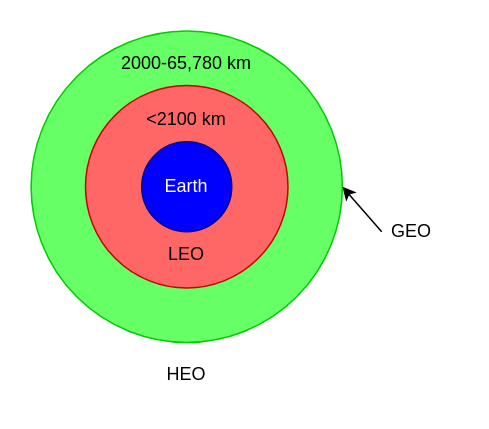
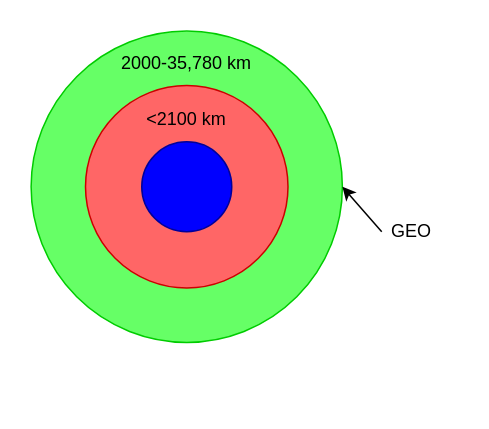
node "2000-65,780 km": label "2000-65,780 km" -> "2000-35,780 km"
node "Earth": removed
node "LEO": removed
node "HEO": removed
